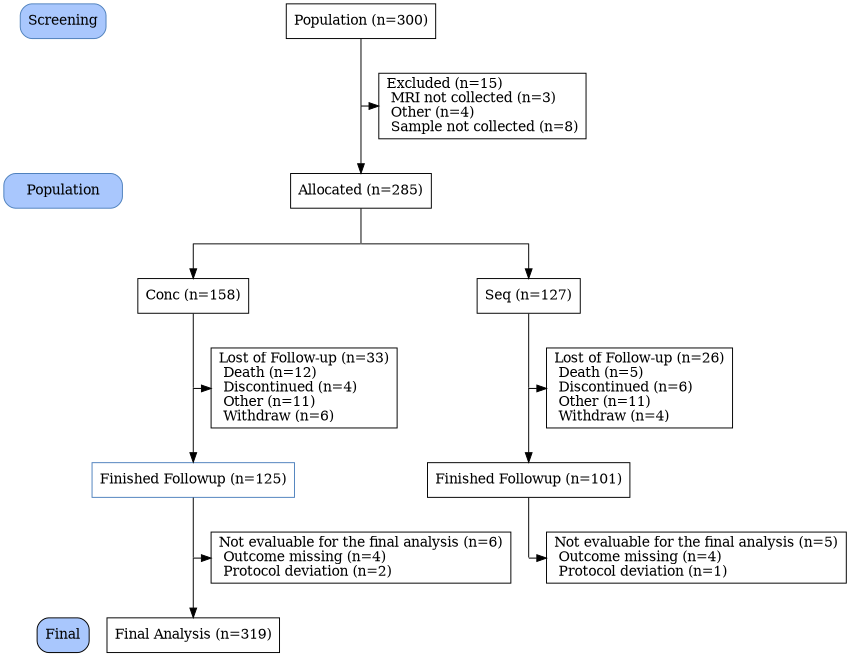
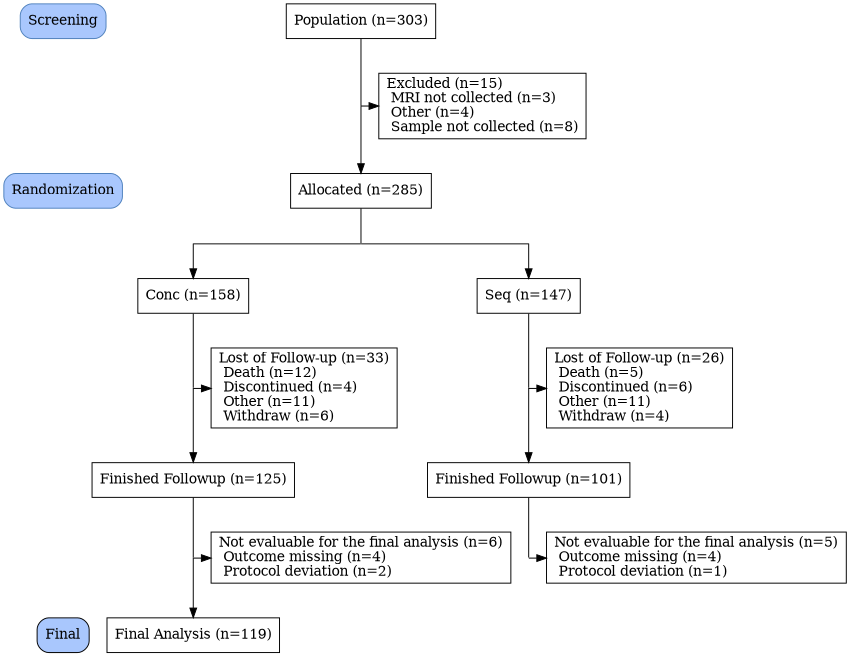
node "Population (n=300)": label "Population (n=300)" -> "Population (n=303)"
node "Population": label "Population" -> "Randomization"
node "Seq (n=127)": label "Seq (n=127)" -> "Seq (n=147)"
node "Finished Followup (n=125)": color #4f81bd -> black
node "Final Analysis (n=319)": label "Final Analysis (n=319)" -> "Final Analysis (n=119)"
